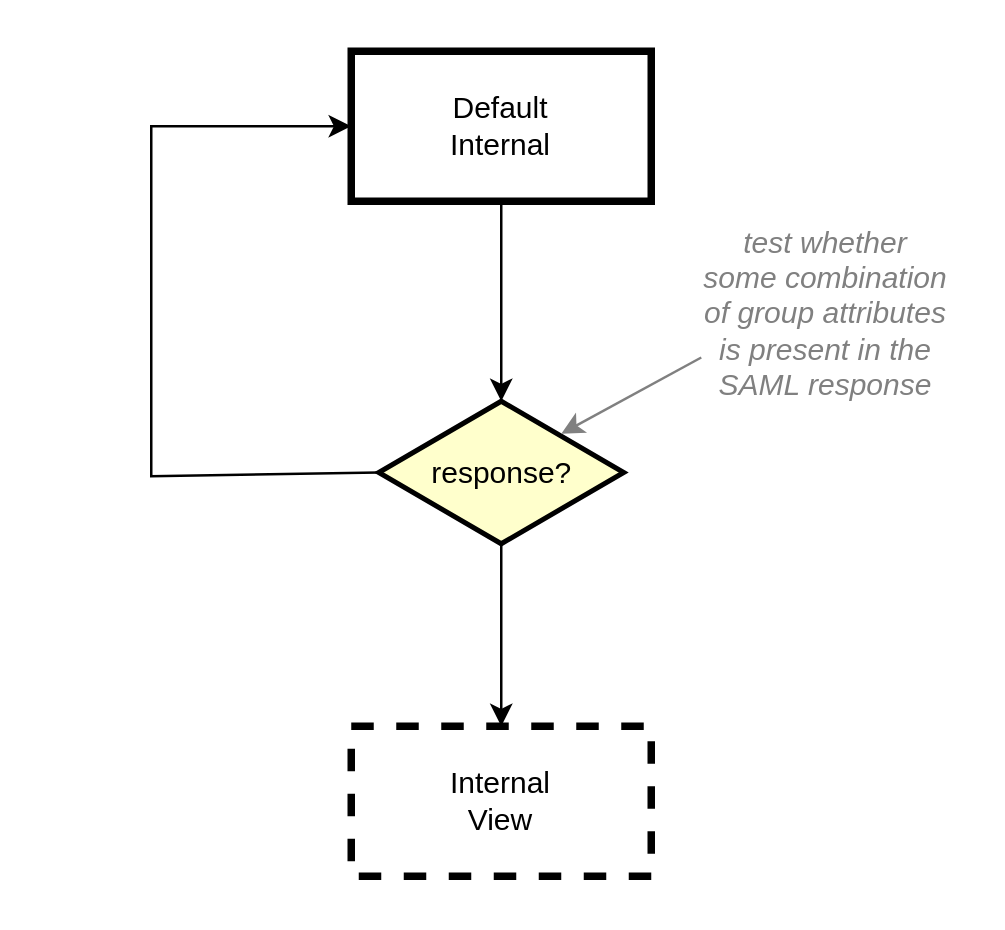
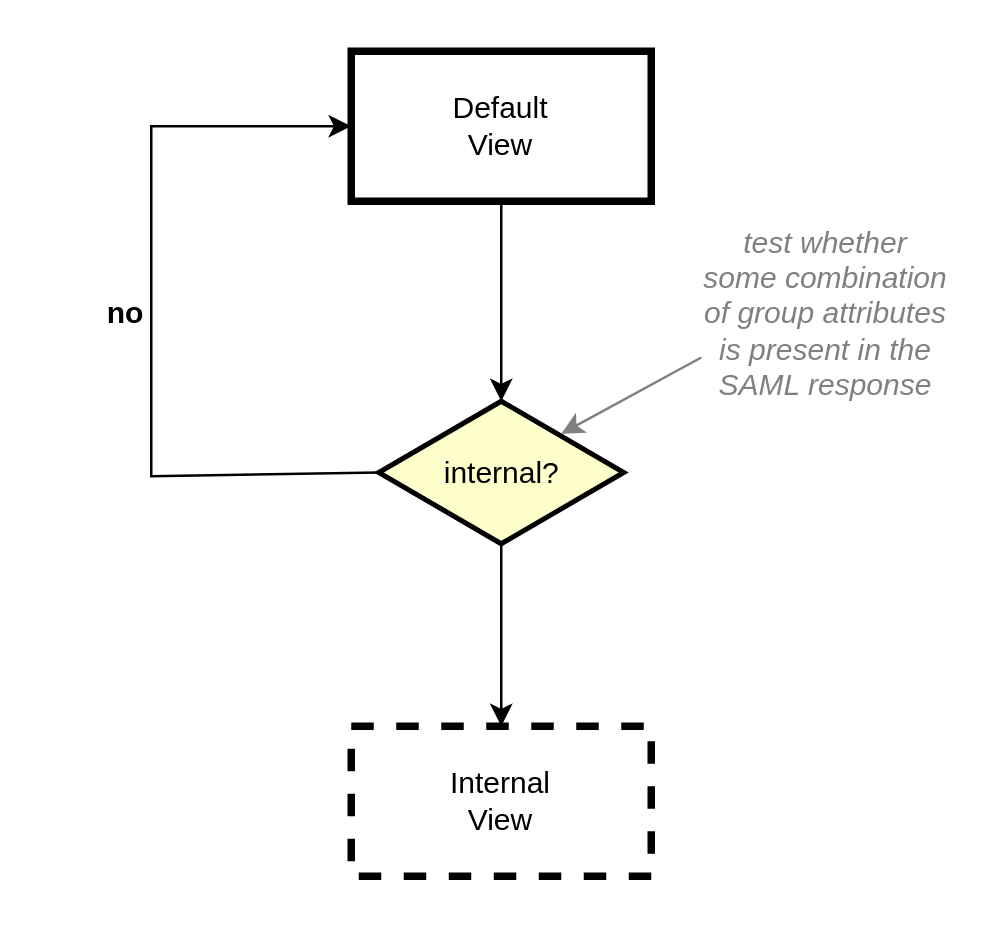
node "Default Internal": label "Default Internal" -> "Default View"
node "no": added
node "response?": label "response?" -> "internal?"
